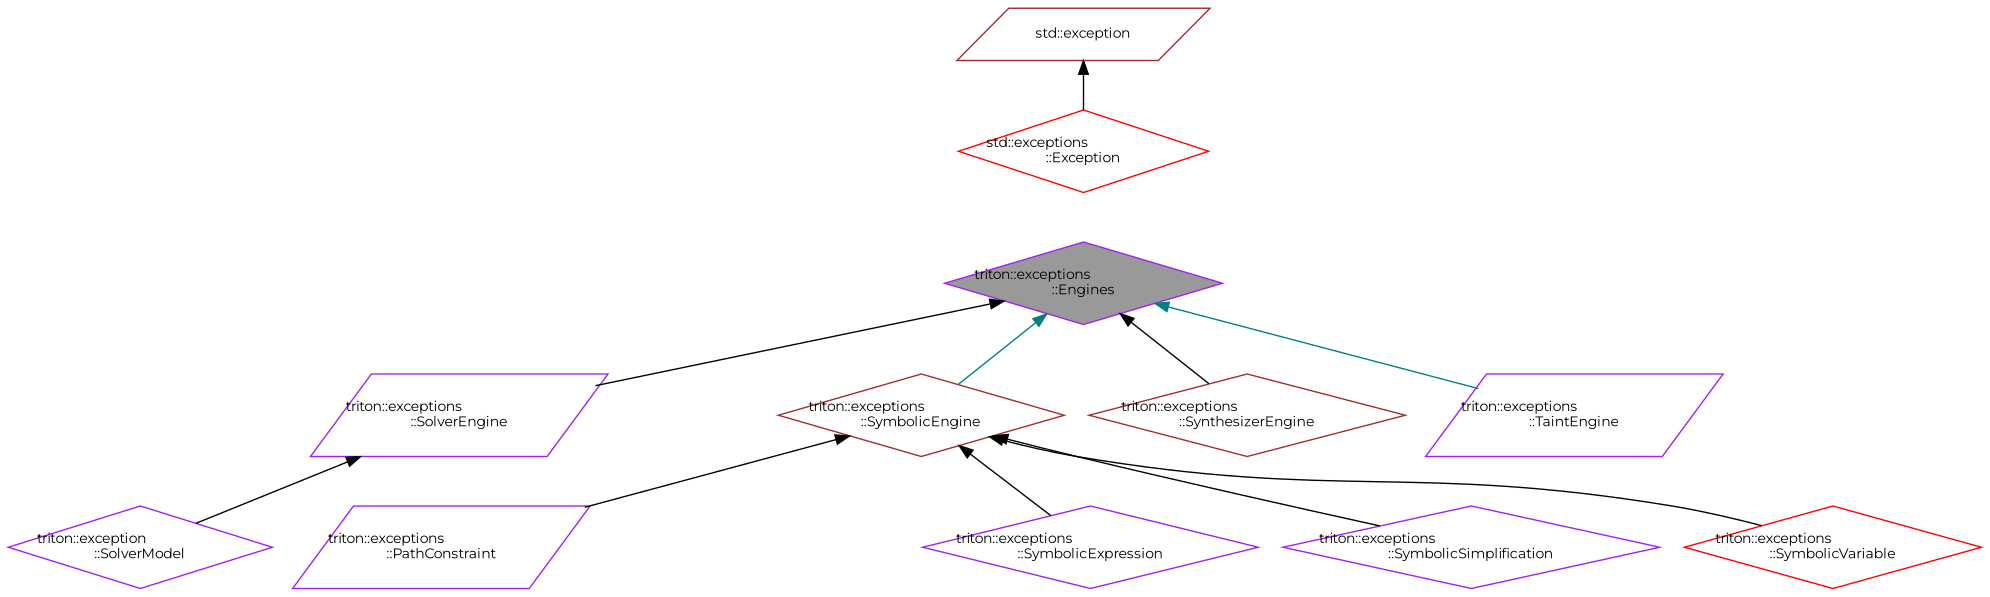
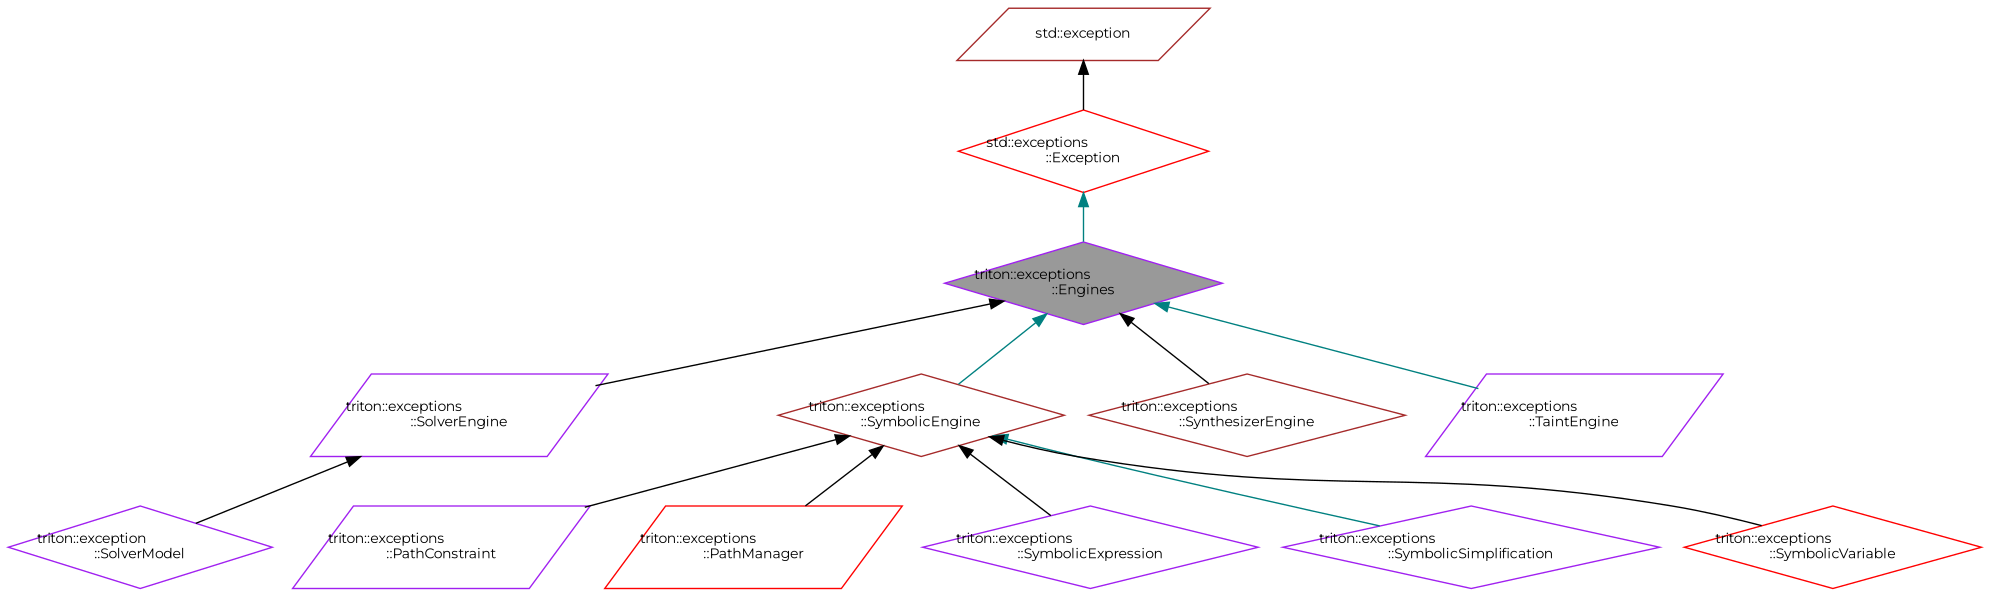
edge "triton::exceptions ::Engines" -> "std::exceptions ::Exception": added
edge "triton::exceptions ::SymbolicSimplification" -> "triton::exceptions ::SymbolicEngine": color black -> teal
node "triton::exceptions ::PathManager": added
